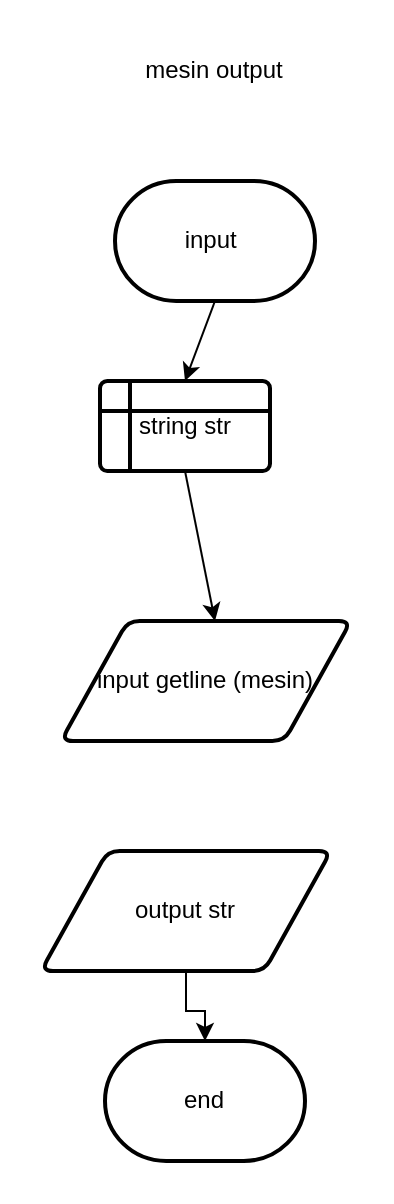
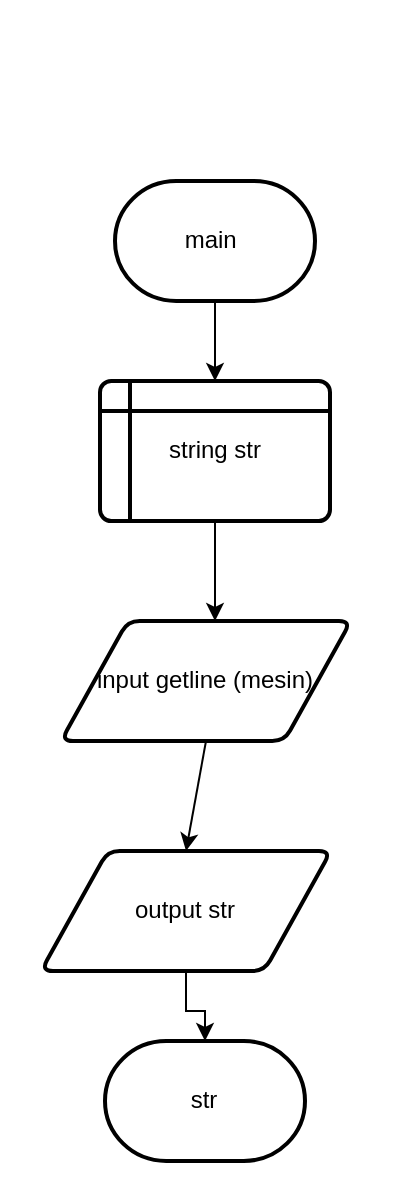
node "mesin output": removed
node "input": label "input" -> "main"
node "string str": size 170x90 -> 230x140
edge "input getline (mesin)" -> "output str": added
node "end": label "end" -> "str"
